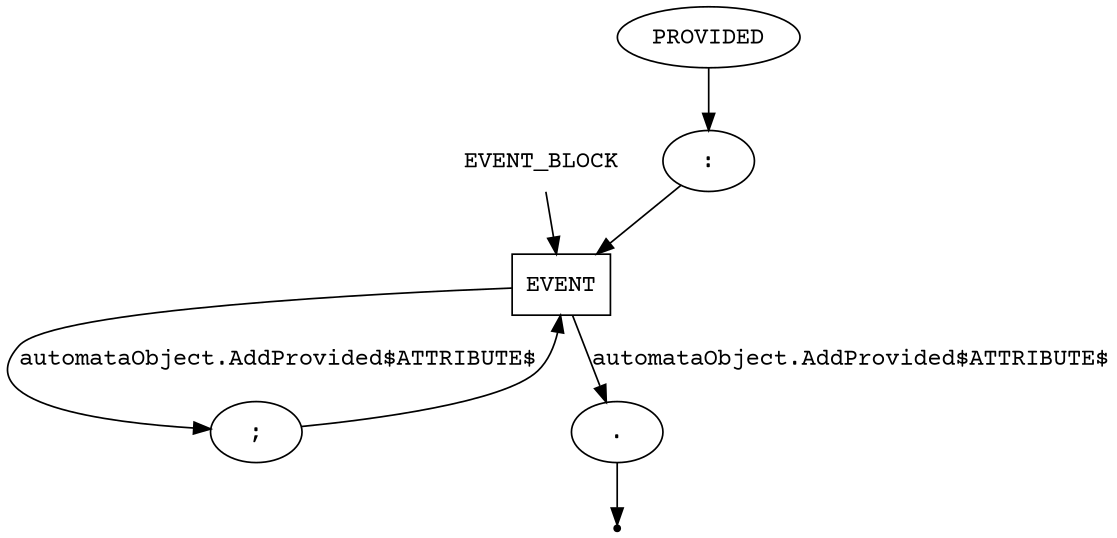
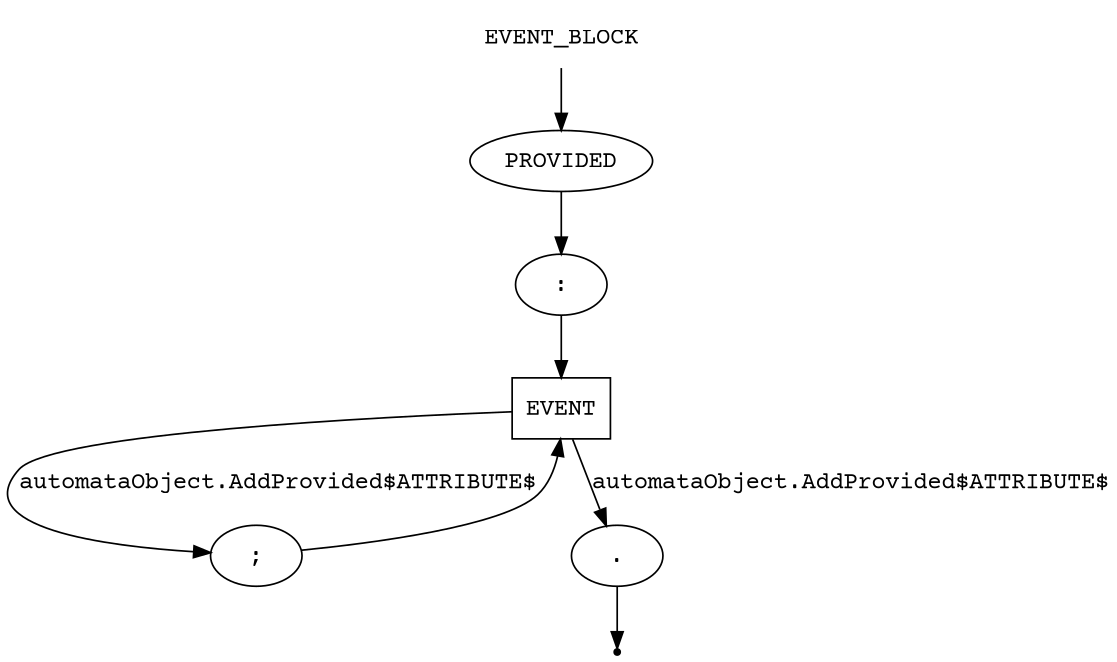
edge "EVENT_BLOCK" -> "EVENT": now "EVENT_BLOCK" -> "PROVIDED"
